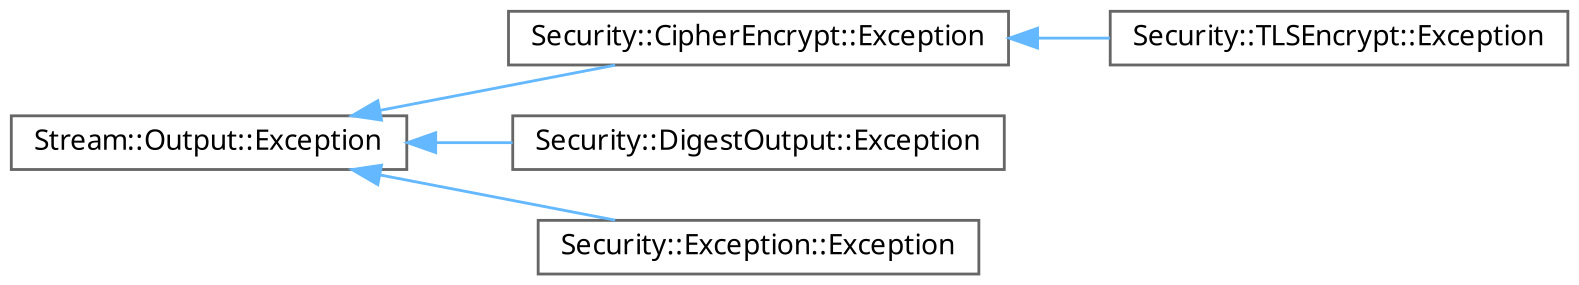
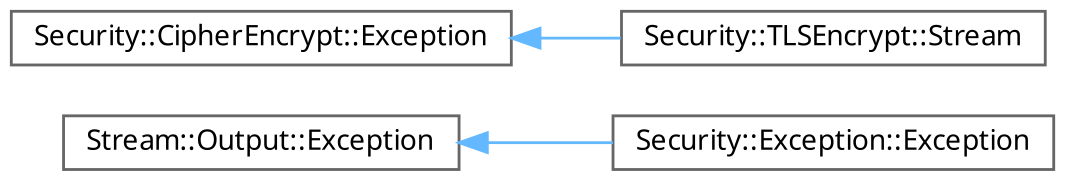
node "Security::TLSEncrypt::Exception": label "Security::TLSEncrypt::Exception" -> "Security::TLSEncrypt::Stream"
edge "Security::CipherEncrypt::Exception" -> "Stream::Output::Exception": removed
node "Security::DigestOutput::Exception": removed
